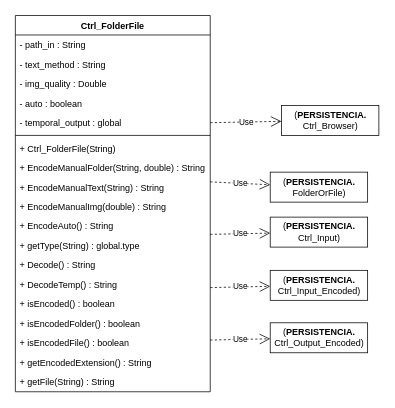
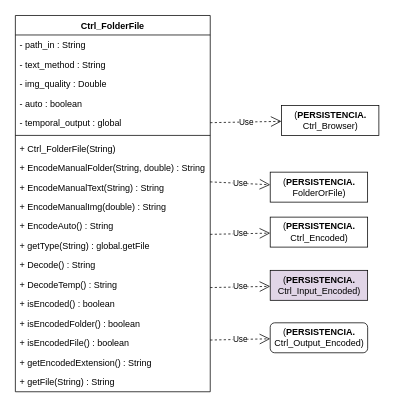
node "(PERSISTENCIA. Ctrl_Input)": label "(PERSISTENCIA. Ctrl_Input)" -> "(PERSISTENCIA. Ctrl_Encoded)"
node "+ getType(String) : global.type": label "+ getType(String) : global.type" -> "+ getType(String) : global.getFile"
node "(PERSISTENCIA. Ctrl_Input_Encoded)": fillcolor #ffffff -> #e1d5e7
node "(PERSISTENCIA. Ctrl_Output_Encoded)": shape rectangle -> rounded rectangle
